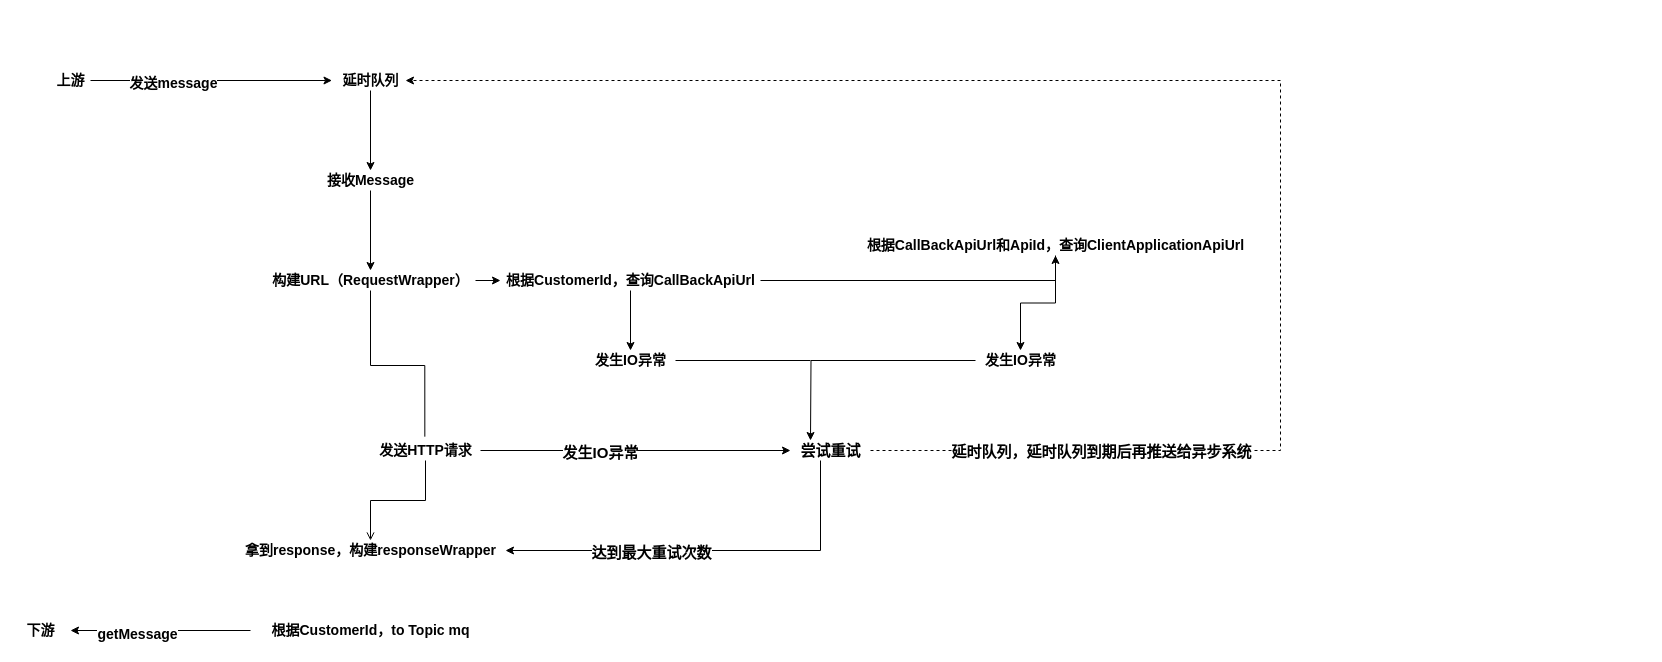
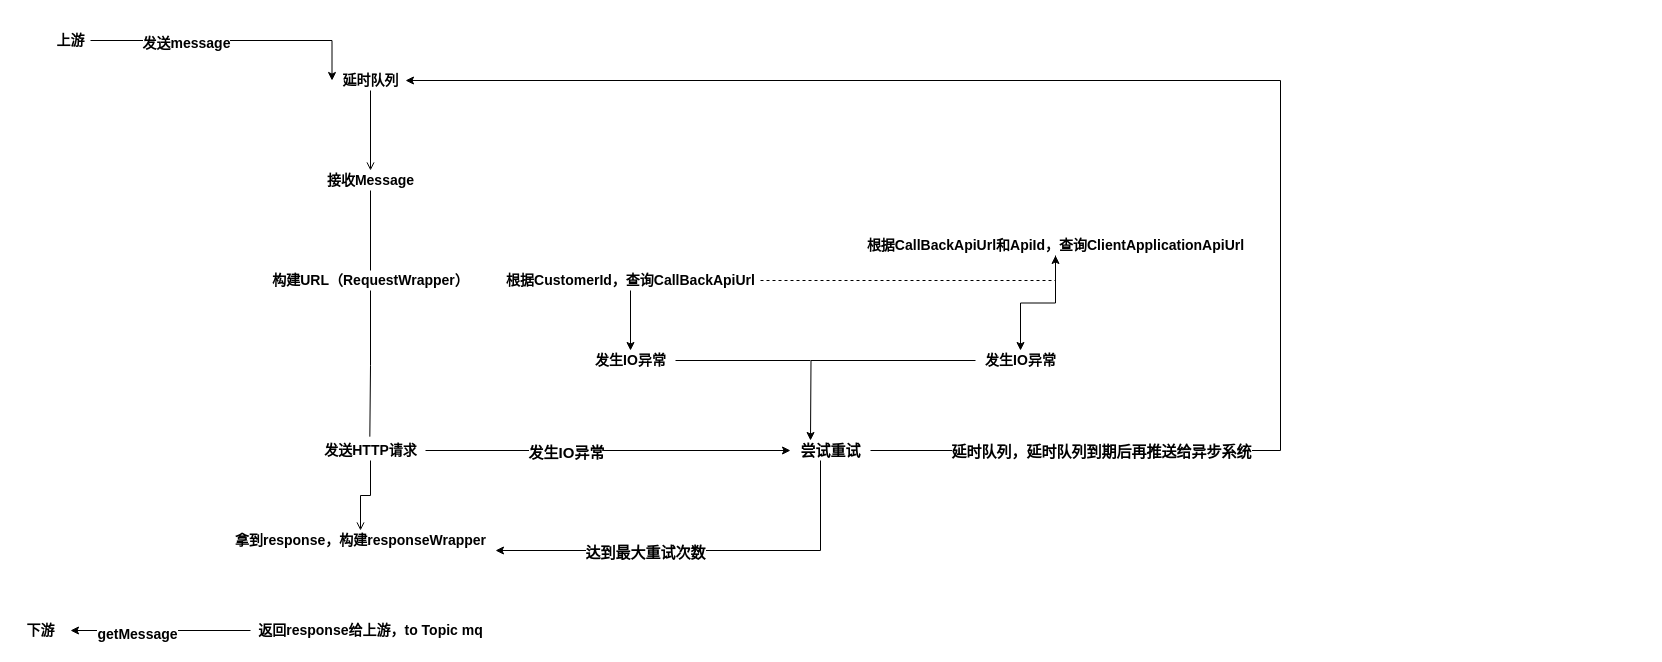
node "上游": moved (71, 81) -> (71, 41)
edge "尝试重试" -> "延时队列": style dashed -> solid
edge "延时队列" -> "接收Message": arrowhead classic -> open
edge "接收Message" -> "构建URL（RequestWrapper）": arrowhead classic -> none
edge "构建URL（RequestWrapper）" -> "根据CustomerId，查询CallBackApiUrl": removed
edge "根据CustomerId，查询CallBackApiUrl" -> "根据CallBackApiUrl和ApiId，查询ClientApplicationApiUrl": style solid -> dashed
node "发送HTTP请求": moved (426, 451) -> (371, 451)
node "拿到response，构建responseWrapper": moved (371, 551) -> (361, 541)
node "根据CustomerId，to Topic mq": label "根据CustomerId，to Topic mq" -> "返回response给上游，to Topic mq"
